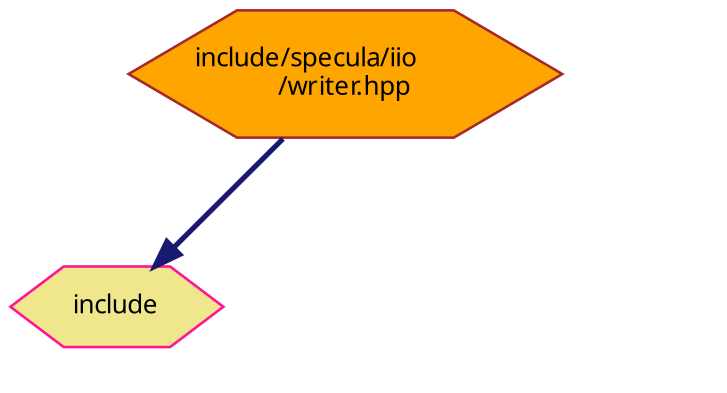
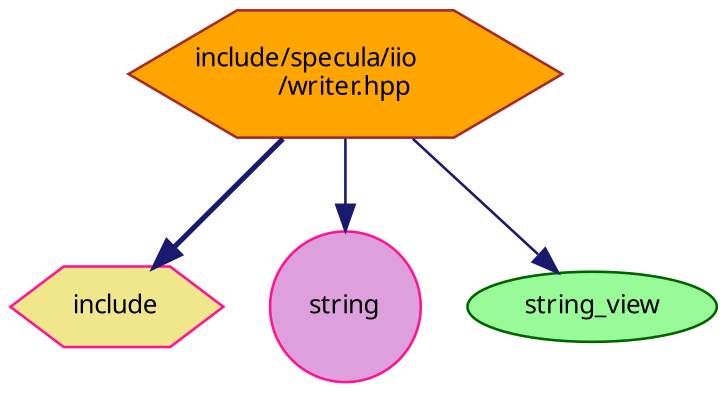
node "string": added
node "string_view": added
